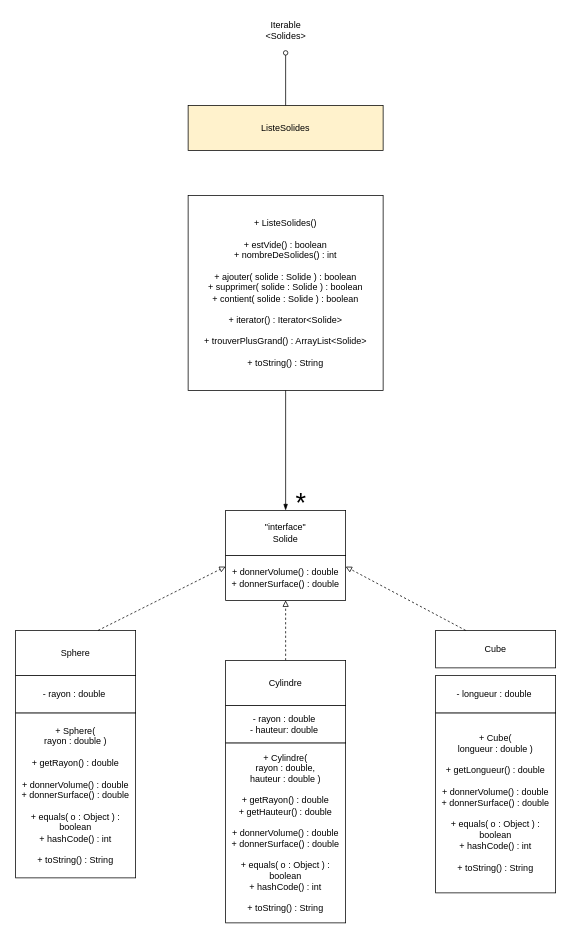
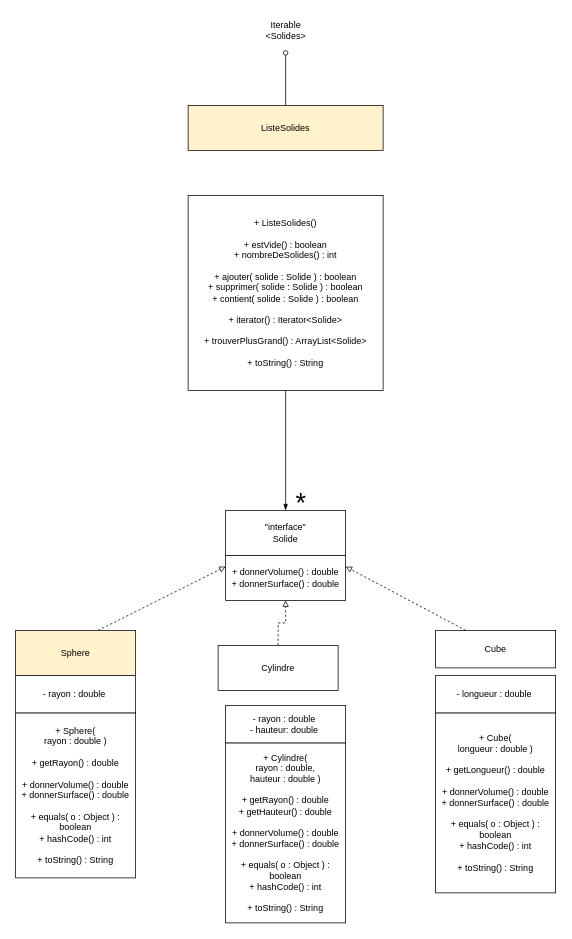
node "Sphere": fillcolor #ffffff -> #fff2cc
node "Cylindre": moved (285, 683) -> (278, 668)
